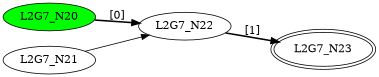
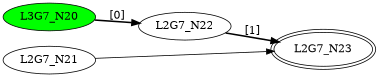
node "L2G7_N20": label "L2G7_N20" -> "L3G7_N20"
edge "L2G7_N21" -> "L2G7_N22": now "L2G7_N21" -> "L2G7_N23"
